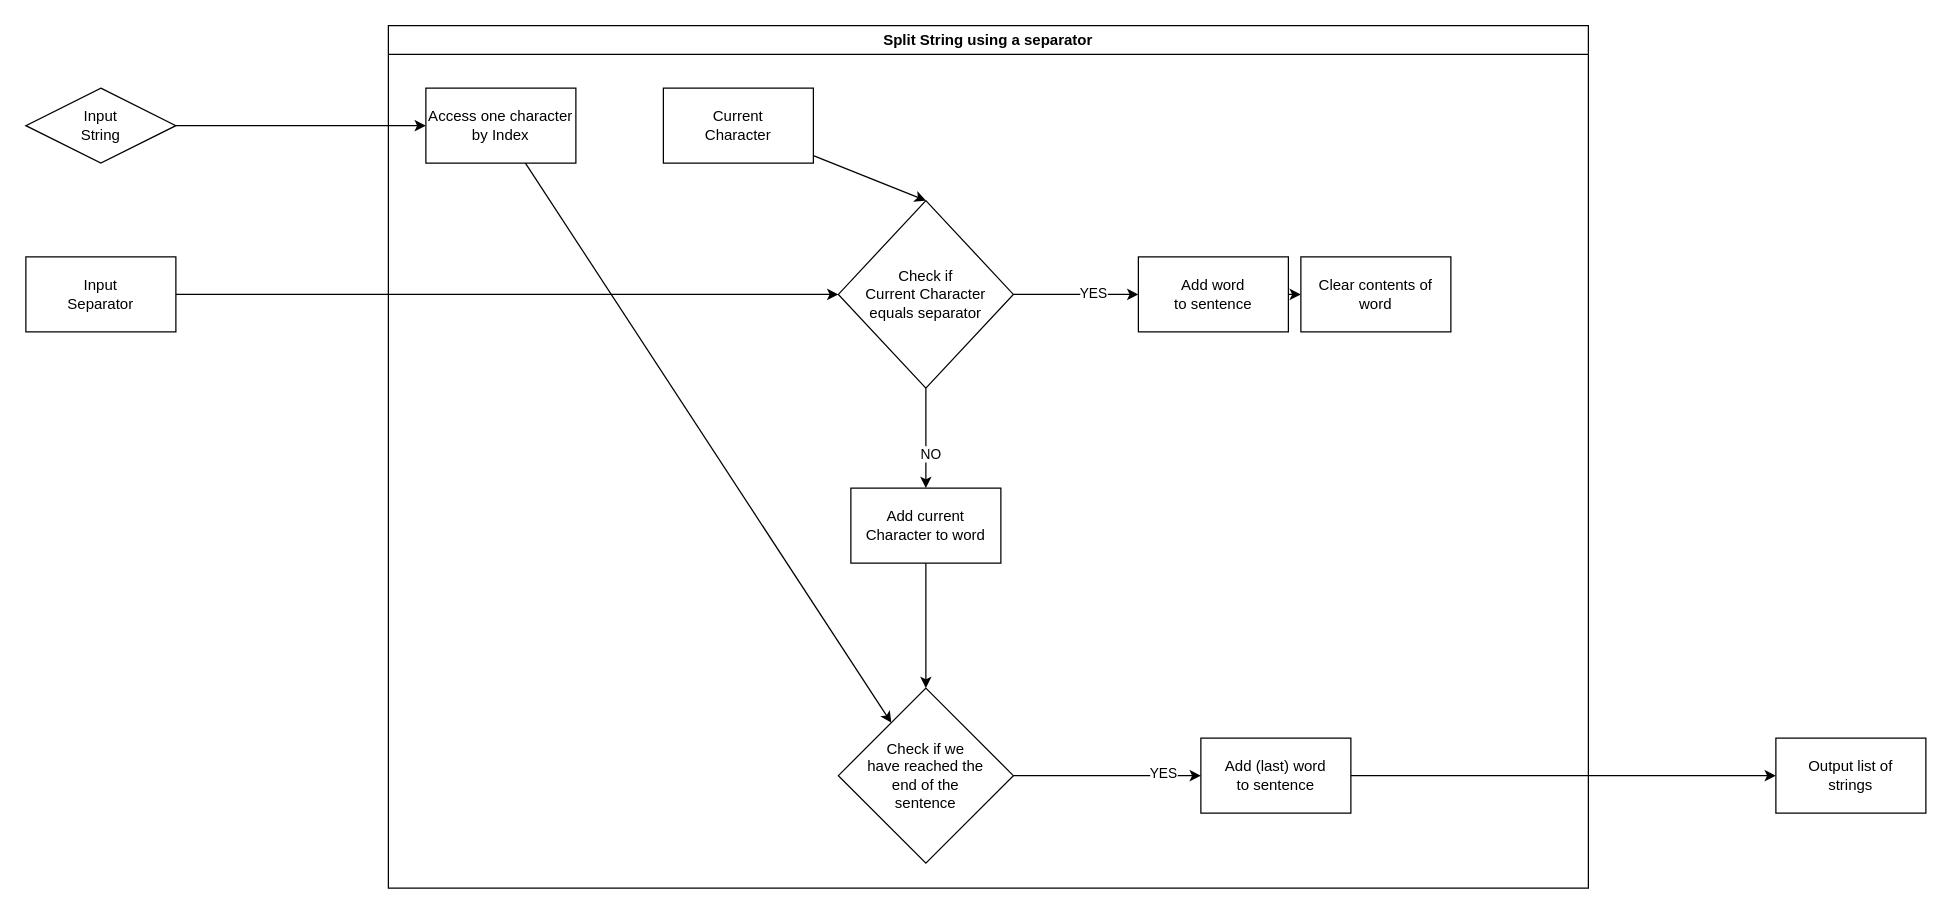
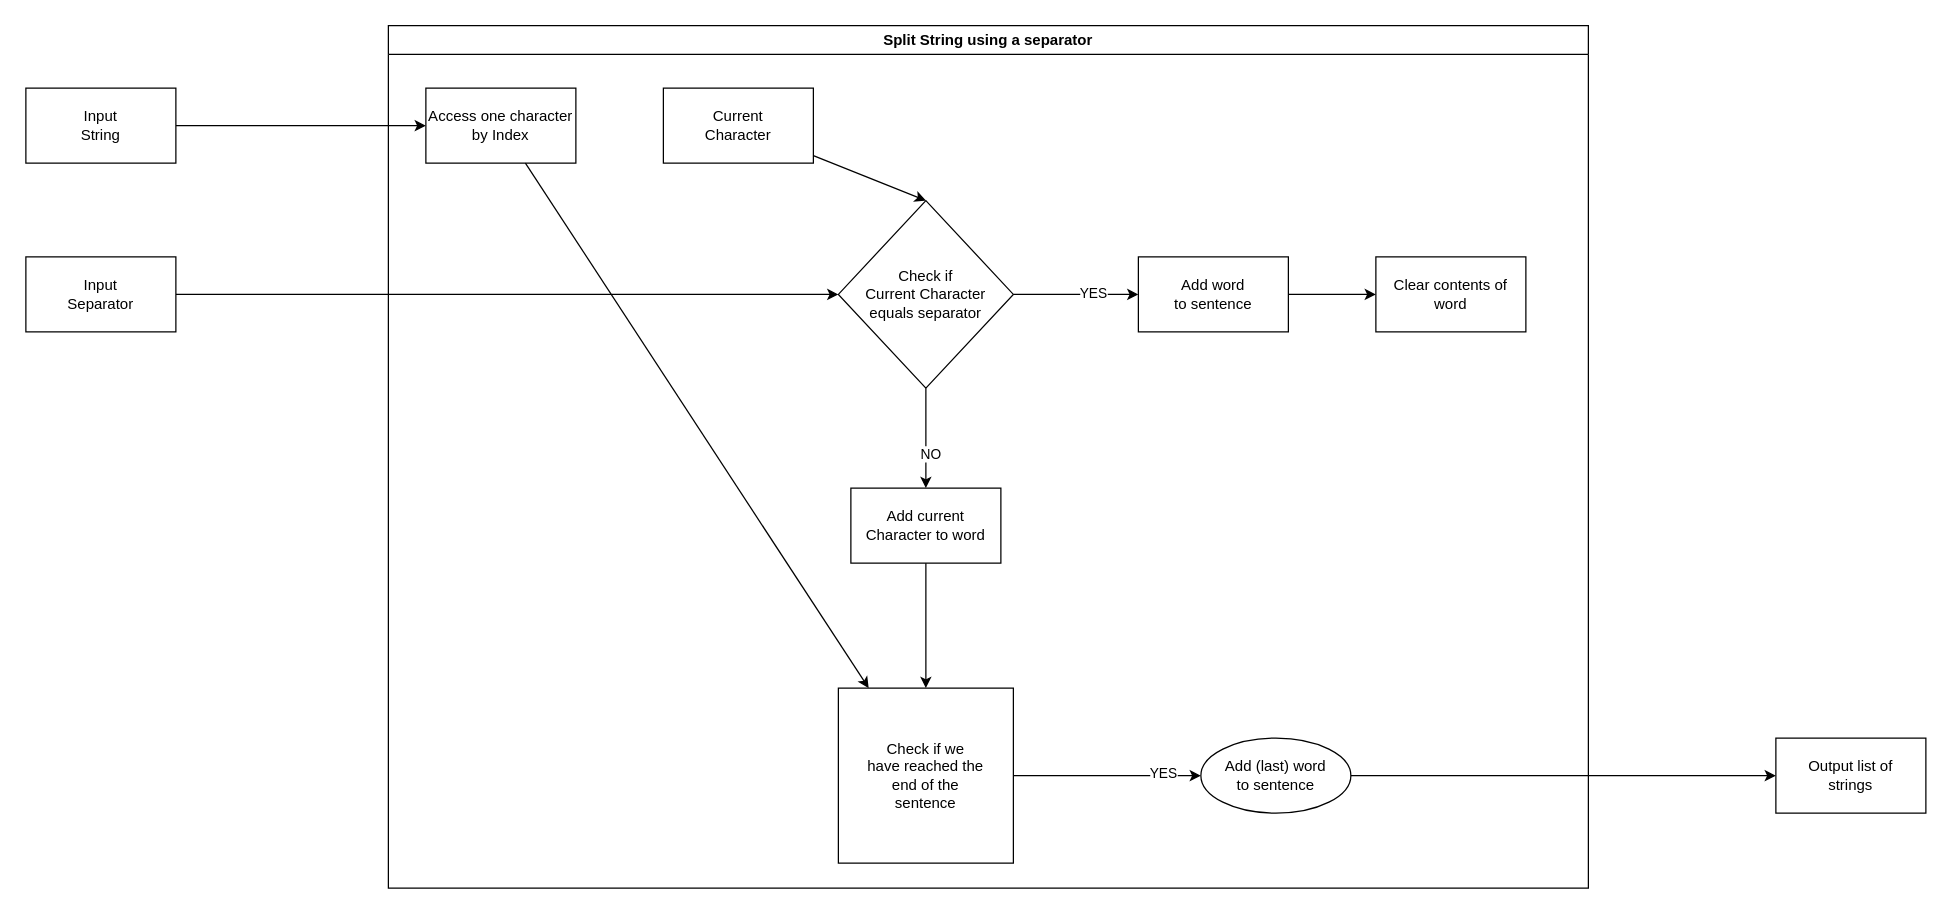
node "Input String": shape diamond -> rectangle
node "Clear contents of word": moved (1376, 294) -> (1451, 294)
node "Check if we have reached the end of the sentence": shape diamond -> rectangle
node "Add (last) word to sentence": shape rectangle -> ellipse
